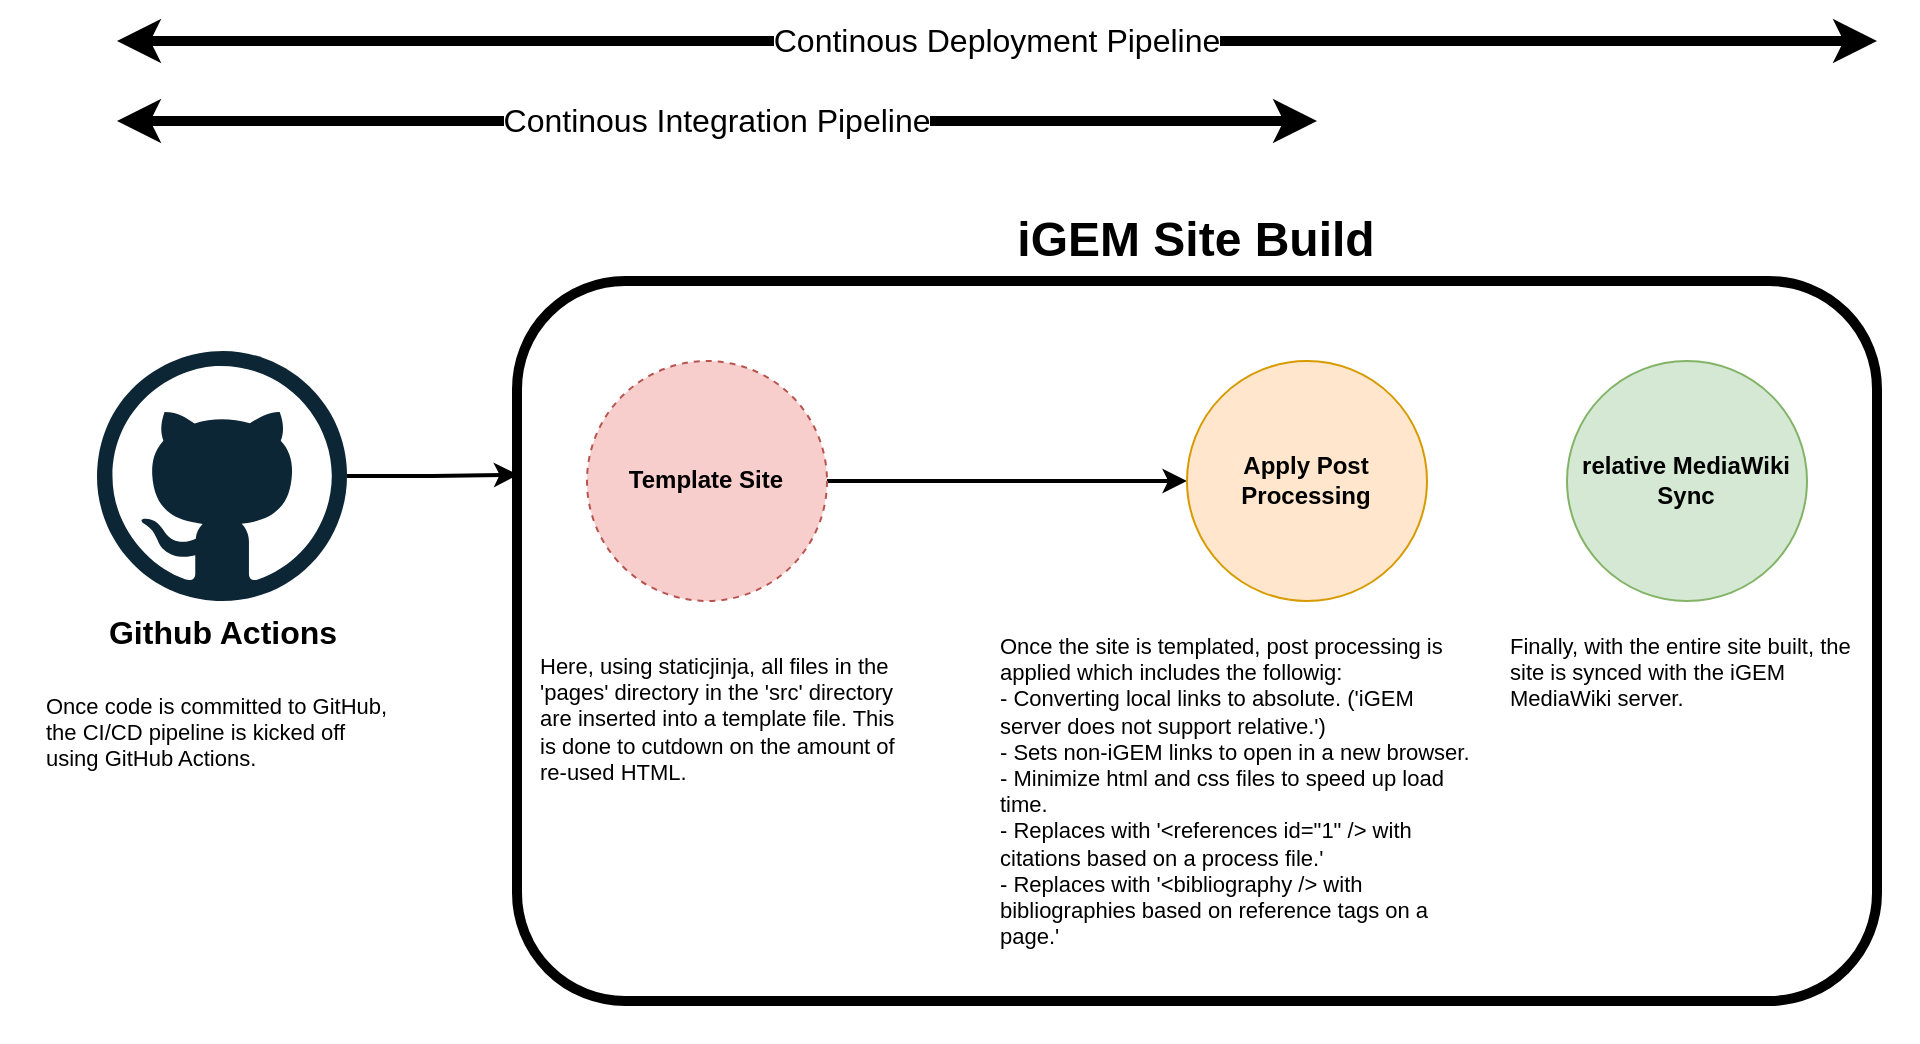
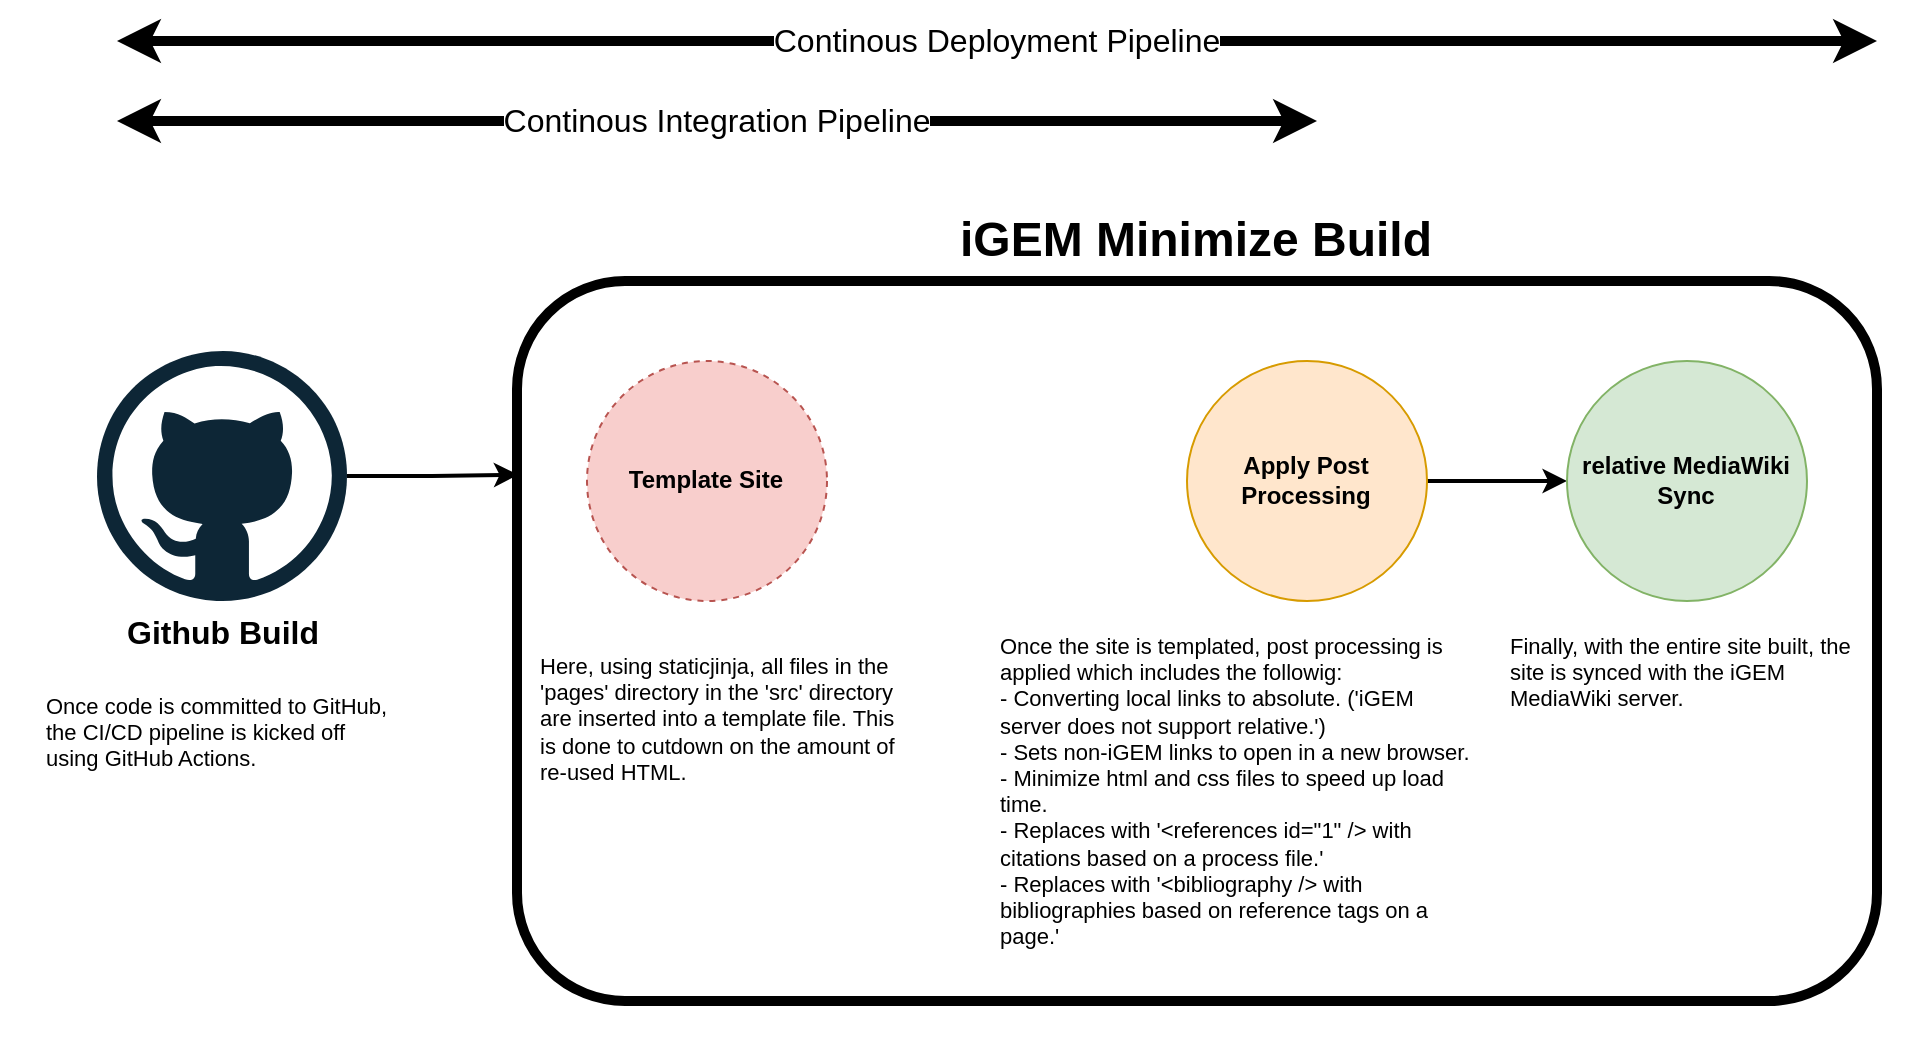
node "iGEM Site Build": label "iGEM Site Build" -> "iGEM Minimize Build"
edge "Template Site" -> "Apply Post Processing": removed
edge "Apply Post Processing" -> "relative MediaWiki Sync": added
node "Github Actions": label "Github Actions" -> "Github Build"
